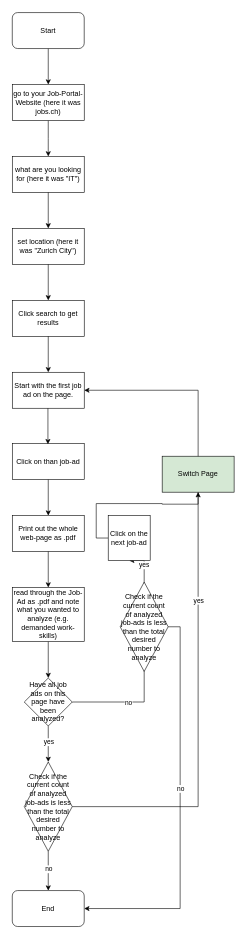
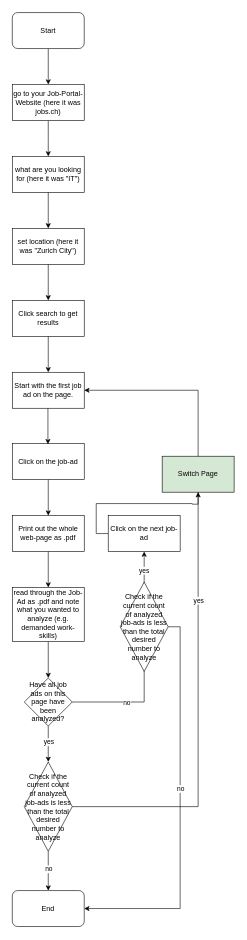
node "Click on than job-ad": label "Click on than job-ad" -> "Click on the job-ad"
node "Click on the next job-ad": size 42x45 -> 72x36
